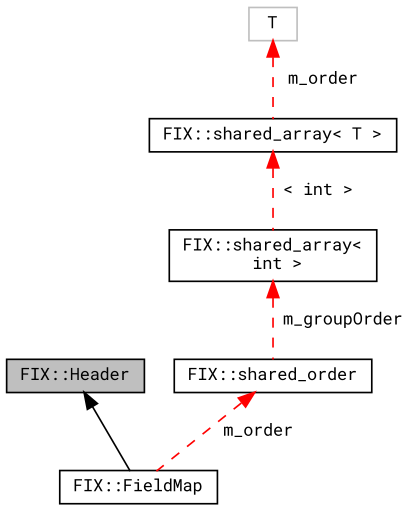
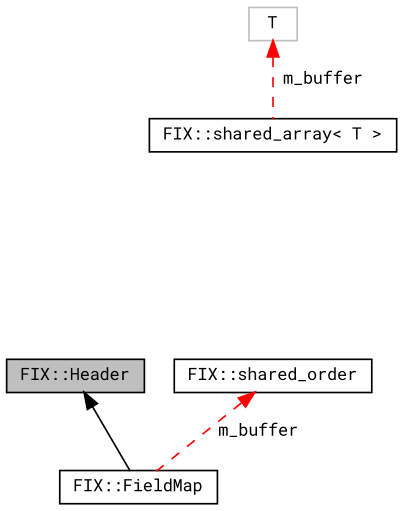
edge "FIX::shared_array< T >" -> "T": label " m_order" -> " m_buffer"
node "FIX::shared_array< int >": removed
edge "FIX::FieldMap" -> "FIX::shared_order": label " m_order" -> " m_buffer"
